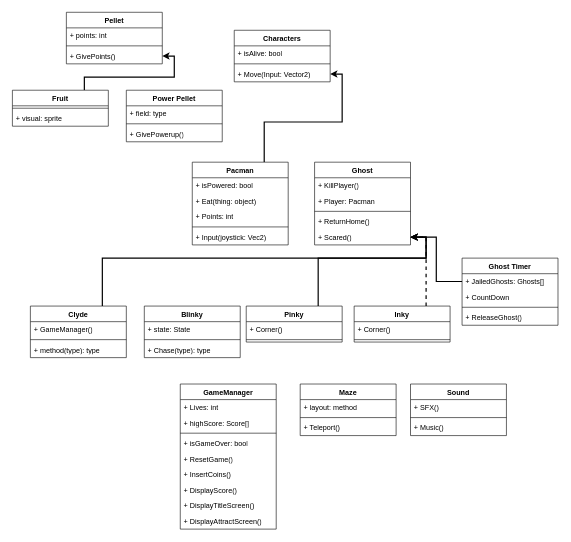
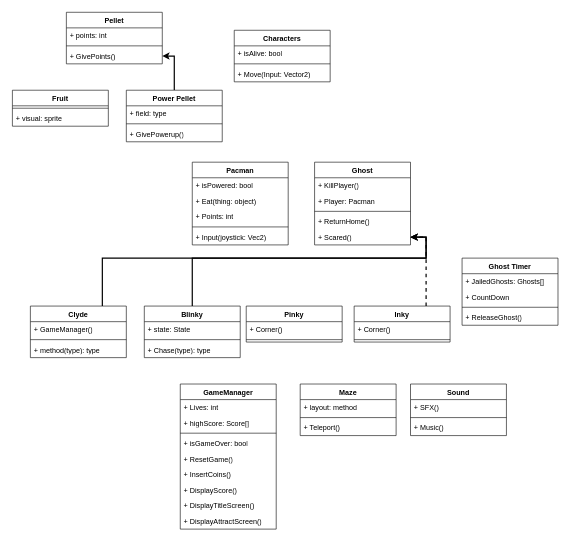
edge "Fruit" -> "+ GivePoints()": removed
edge "Power Pellet" -> "+ GivePoints()": added
edge "Pacman" -> "+ Move(Input: Vector2)": removed
edge "+ JailedGhosts: Ghosts[]" -> "+ Scared()": removed
edge "Blinky" -> "+ Scared()": added
edge "Pinky" -> "+ Scared()": removed
